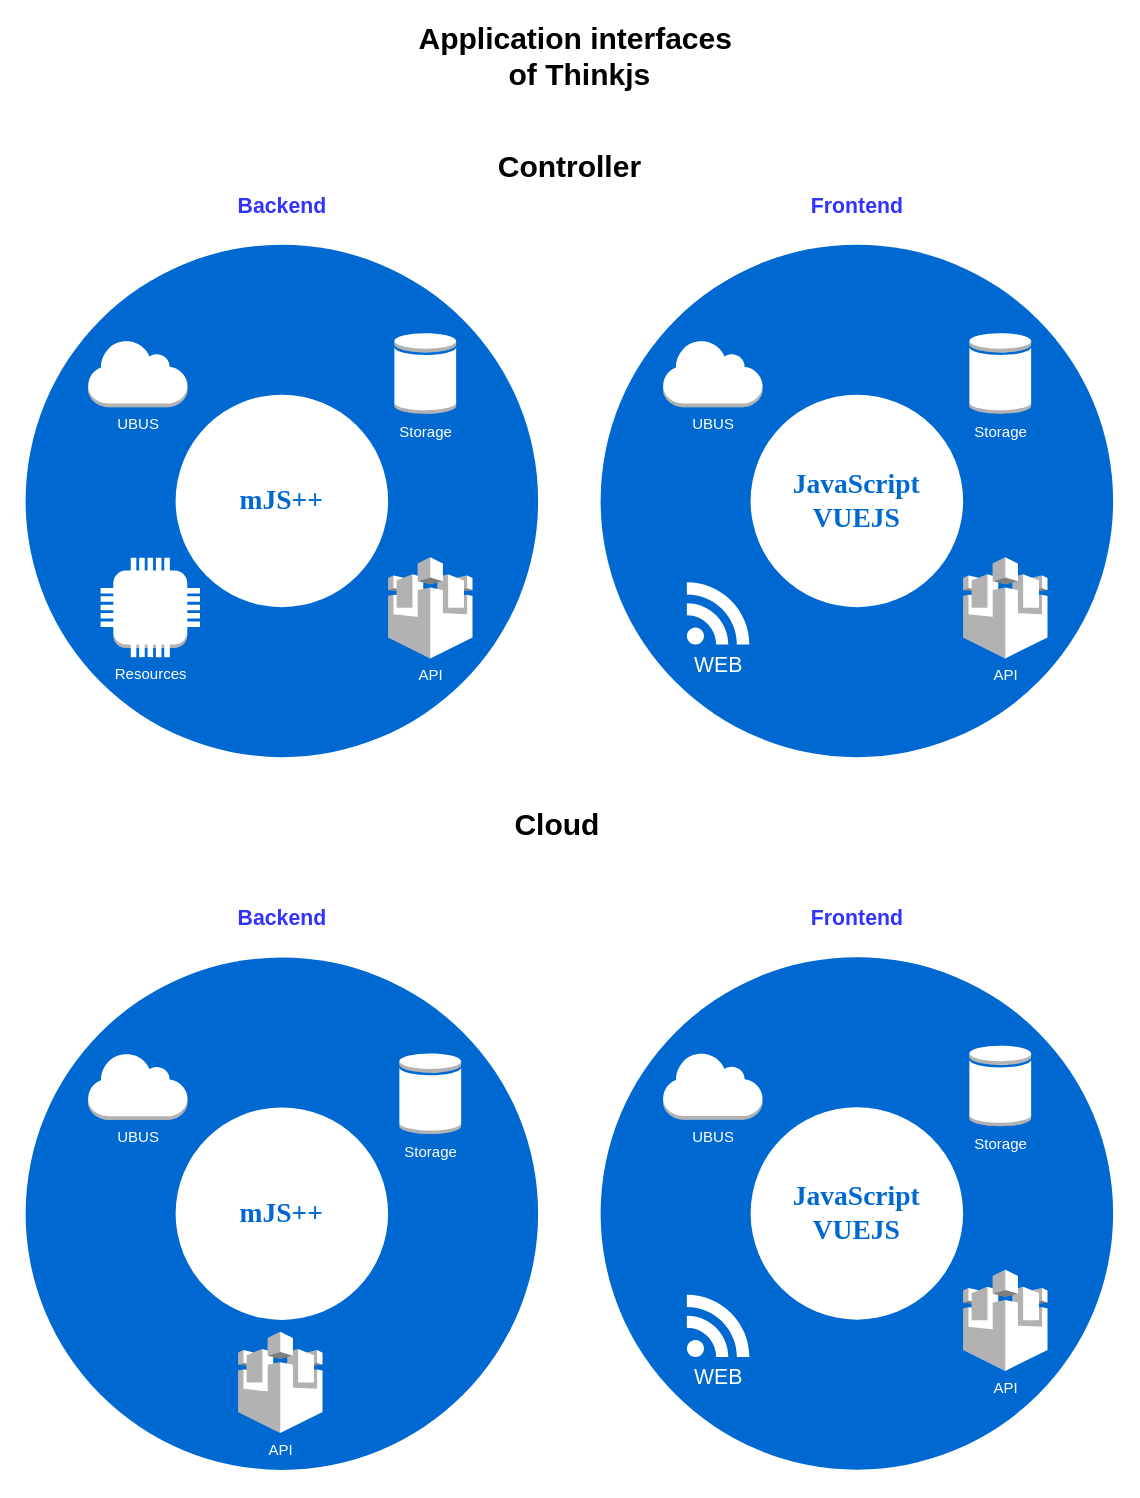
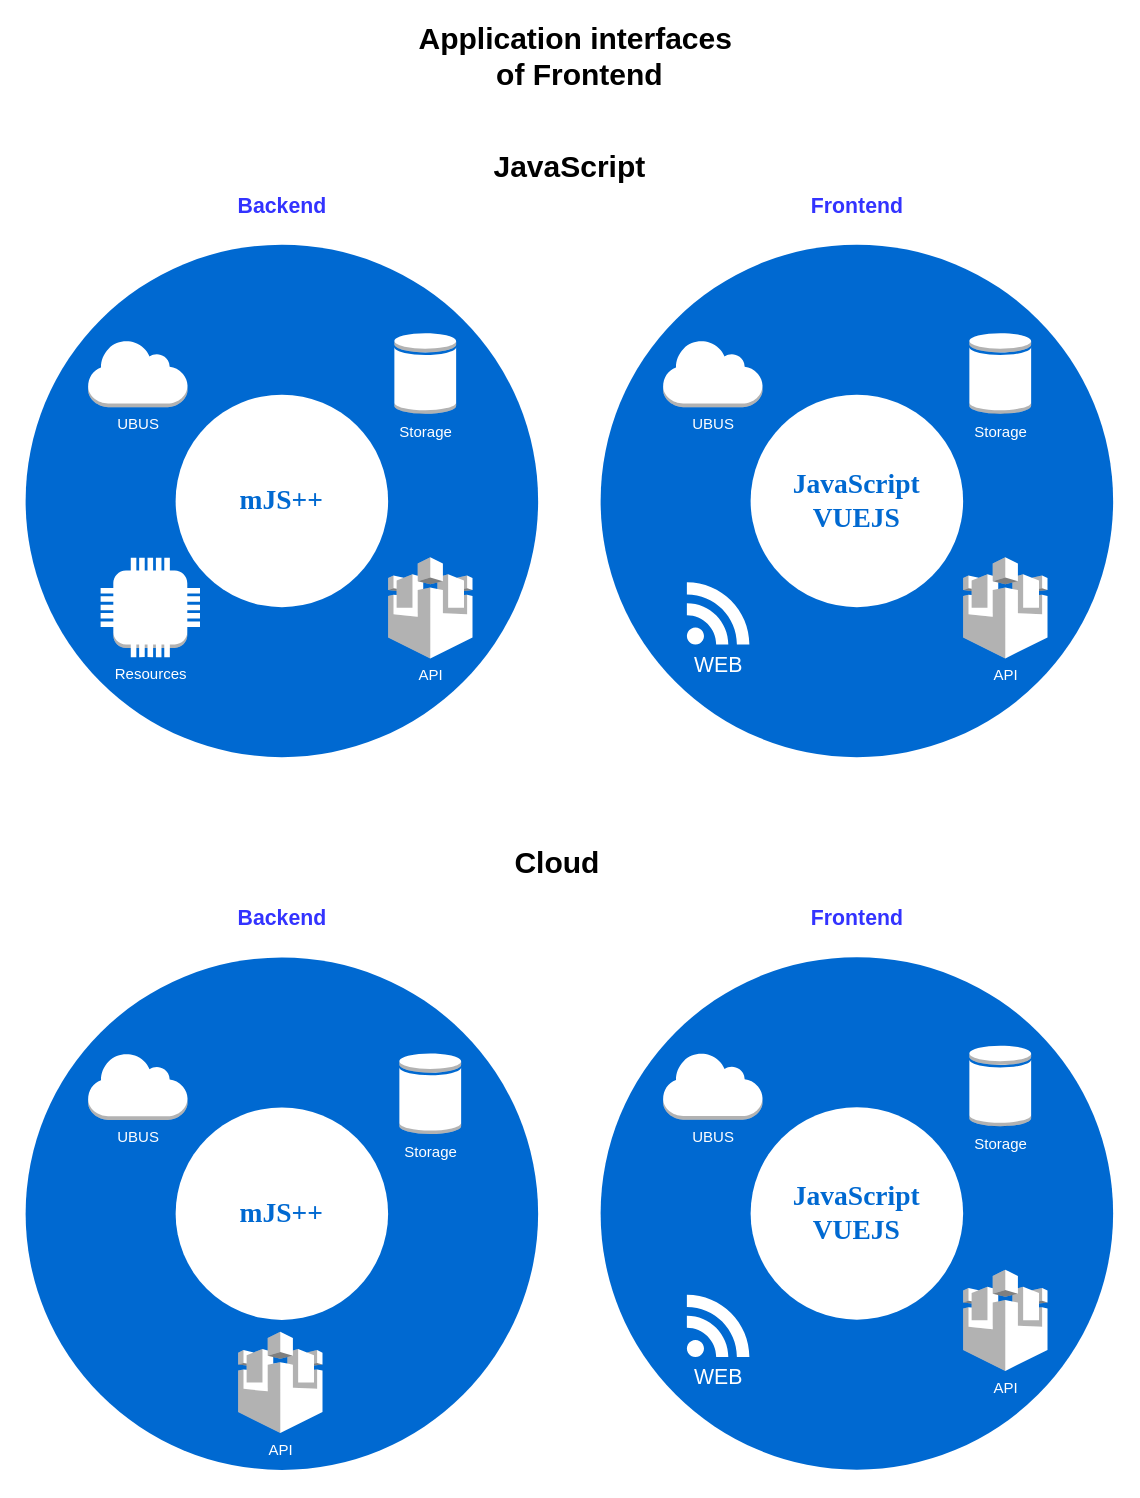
node "Application interfaces of Thinkjs": label "Application interfaces of Thinkjs" -> "Application interfaces of Frontend"
node "Controller": label "Controller" -> "JavaScript"
node "Cloud": moved (557, 826) -> (557, 863)
